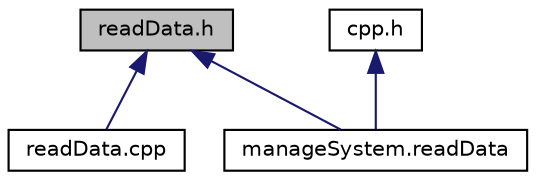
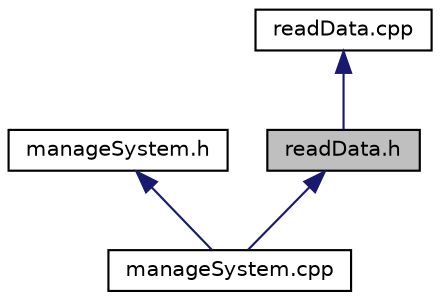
node "cpp.h": label "cpp.h" -> "manageSystem.h"
edge "readData.cpp" -> "readData.h": reversed
node "manageSystem.readData": label "manageSystem.readData" -> "manageSystem.cpp"
